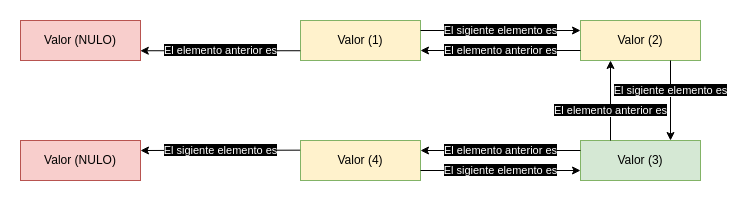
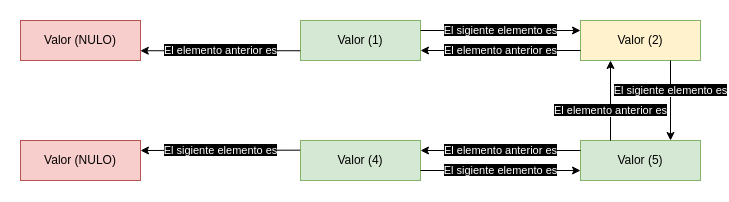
node "Valor (1)": fillcolor #fff2cc -> #d5e8d4
node "Valor (4)": fillcolor #fff2cc -> #d5e8d4
node "Valor (3)": label "Valor (3)" -> "Valor (5)"
